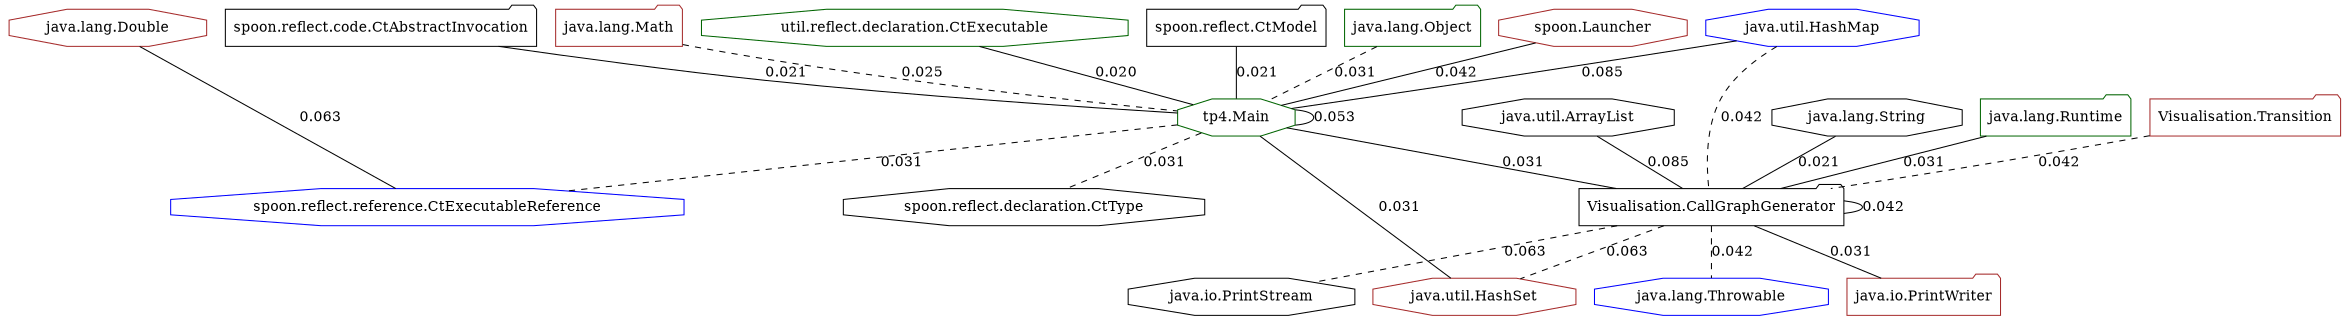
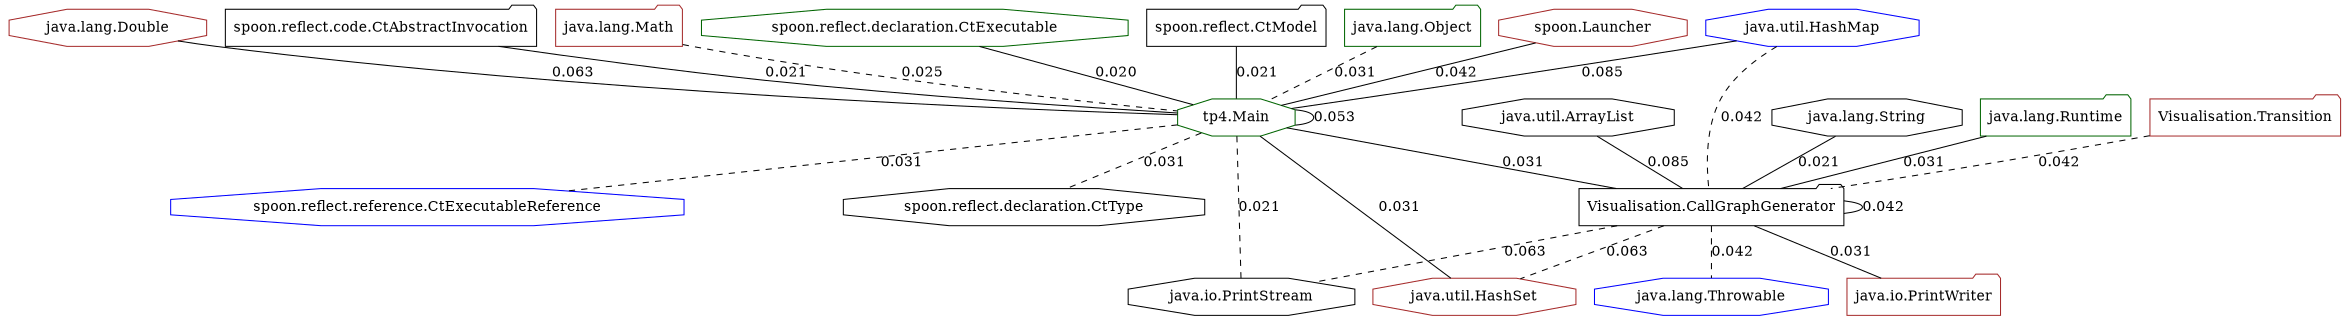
node "util.reflect.declaration.CtExecutable": label "util.reflect.declaration.CtExecutable" -> "spoon.reflect.declaration.CtExecutable"
edge "java.lang.Double" -- "spoon.reflect.reference.CtExecutableReference": now "java.lang.Double" -- "tp4.Main"
edge "tp4.Main" -- "java.io.PrintStream": added, label "0.021"
